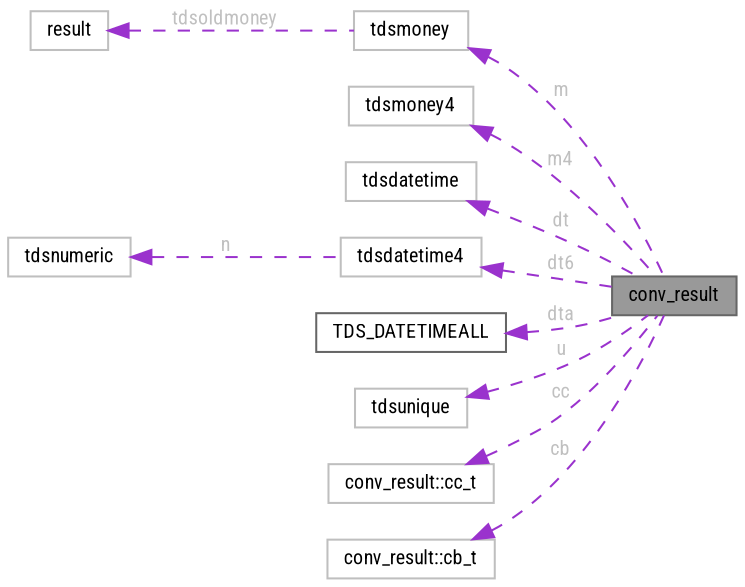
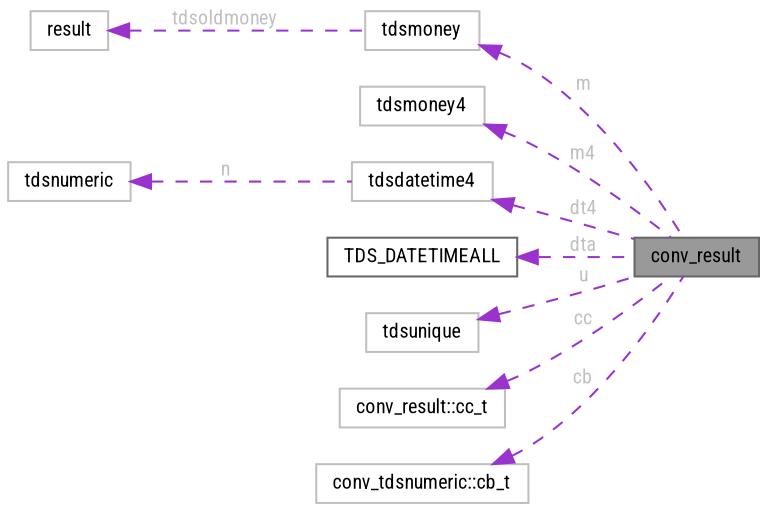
node "tdsdatetime": removed
edge "conv_result" -> "tdsdatetime4": label " dt6" -> " dt4"
node "conv_result::cb_t": label "conv_result::cb_t" -> "conv_tdsnumeric::cb_t"
